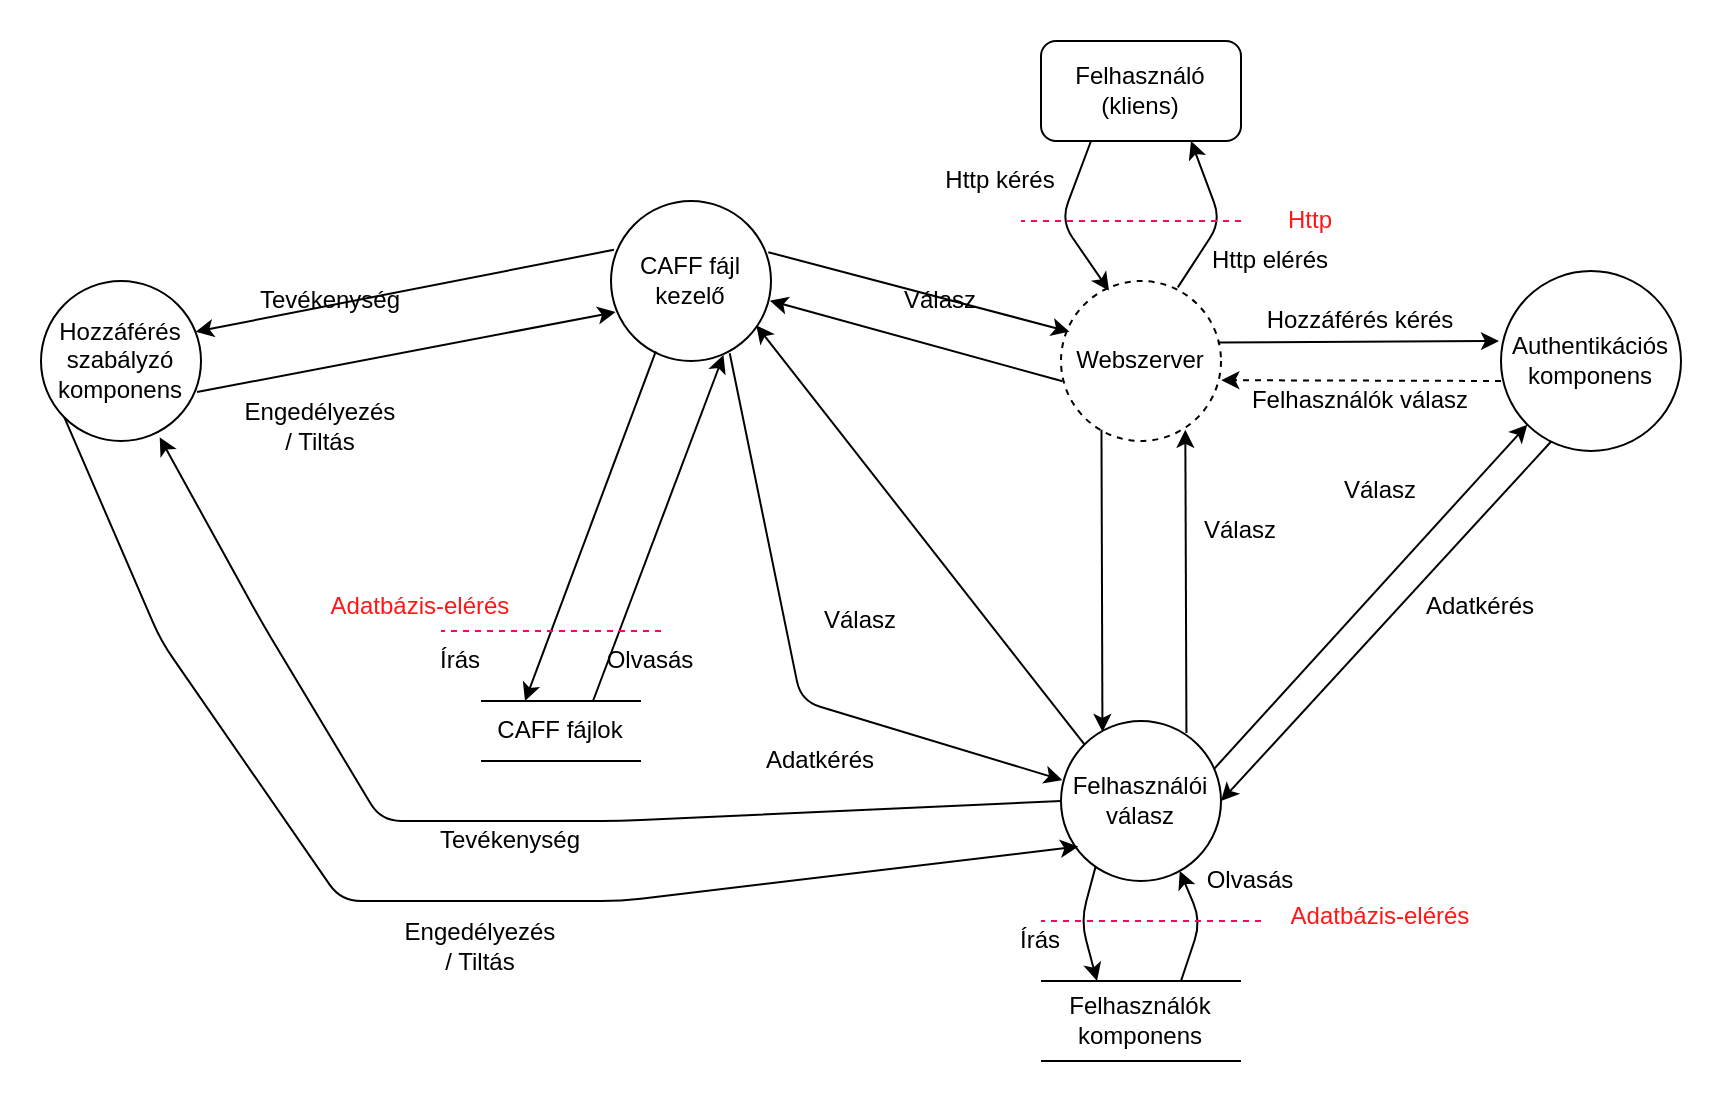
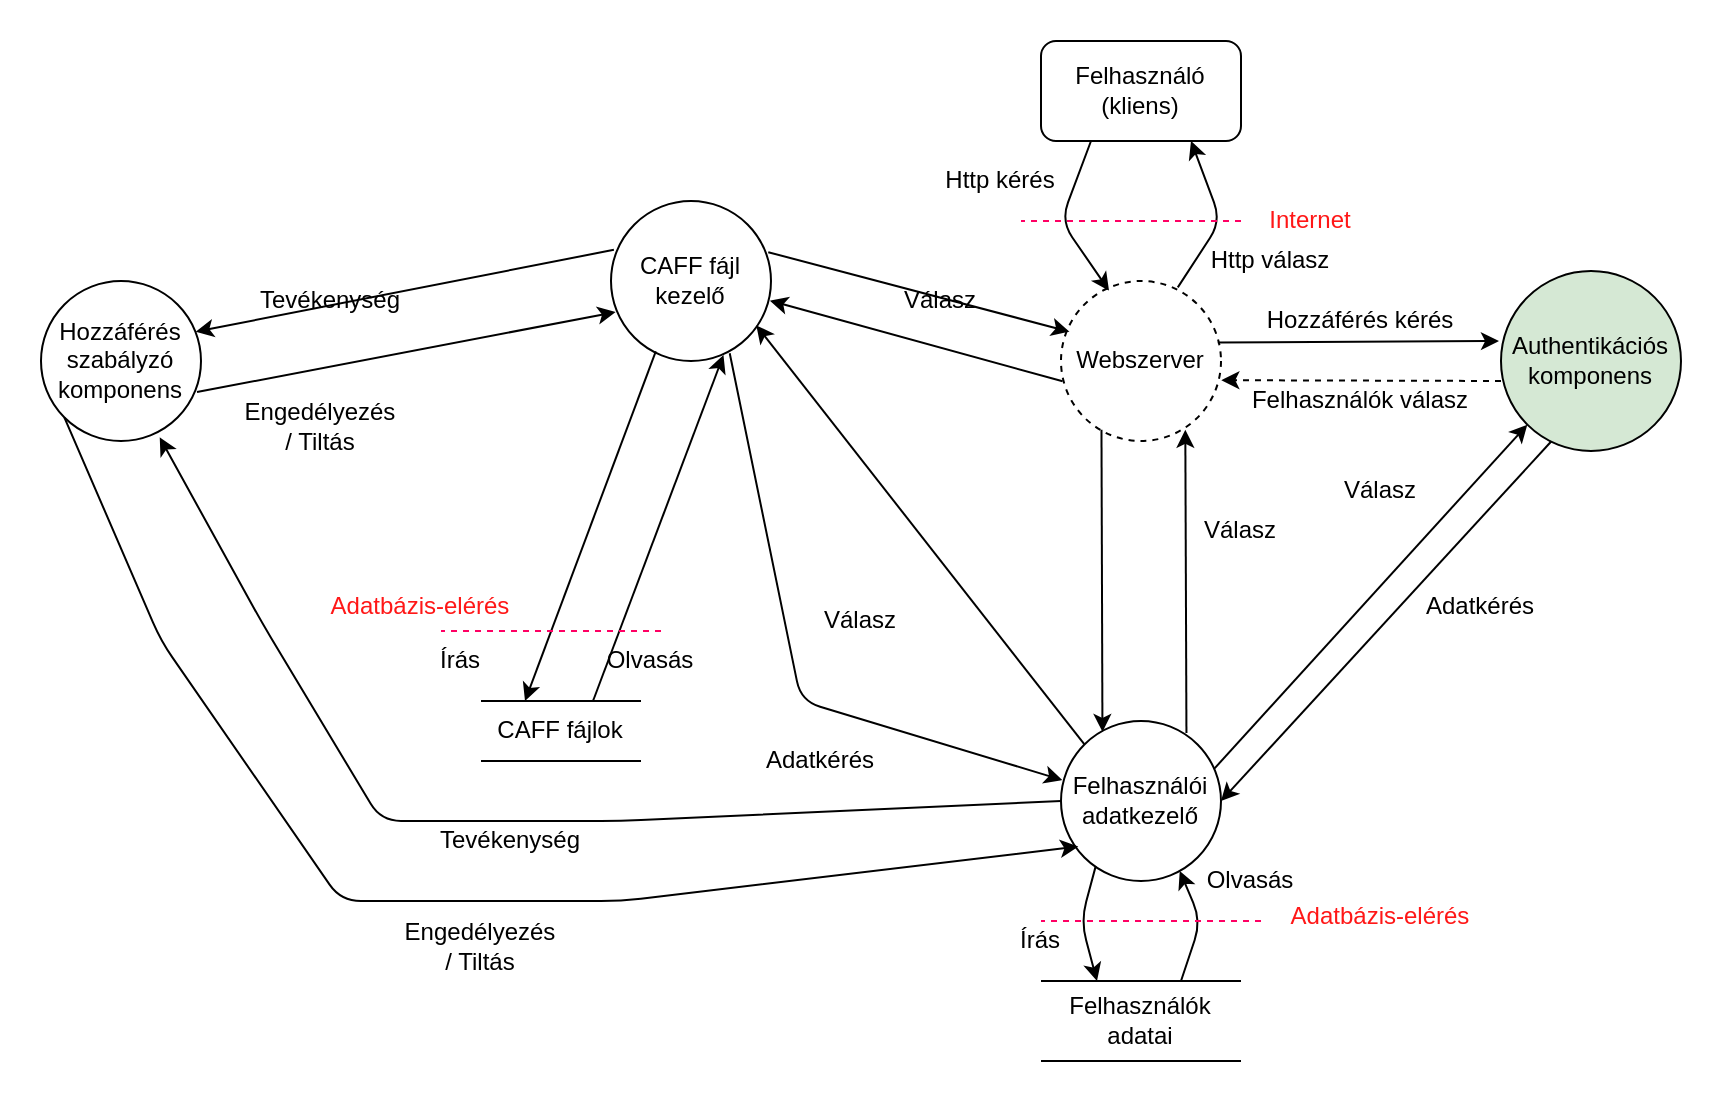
node "Http": label "Http" -> "Internet"
node "Http elérés": label "Http elérés" -> "Http válasz"
node "Authentikációs komponens": fillcolor #ffffff -> #d5e8d4
node "Felhasználói válasz": label "Felhasználói válasz" -> "Felhasználói adatkezelő"
node "Felhasználók komponens": label "Felhasználók komponens" -> "Felhasználók adatai"
